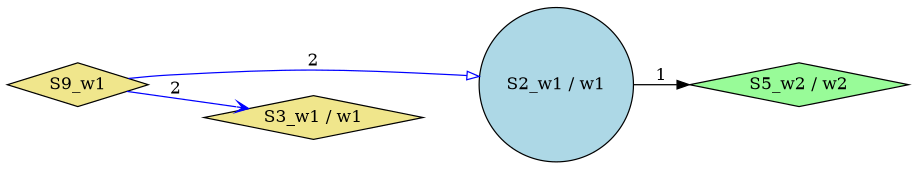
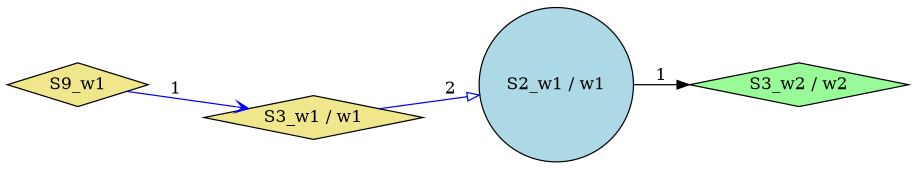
edge "S9_w1" -> "S2_w1 / w1": now "S3_w1 / w1" -> "S2_w1 / w1"
node "S5_w2 / w2": label "S5_w2 / w2" -> "S3_w2 / w2"
edge "S9_w1" -> "S3_w1 / w1": label "2" -> "1"
